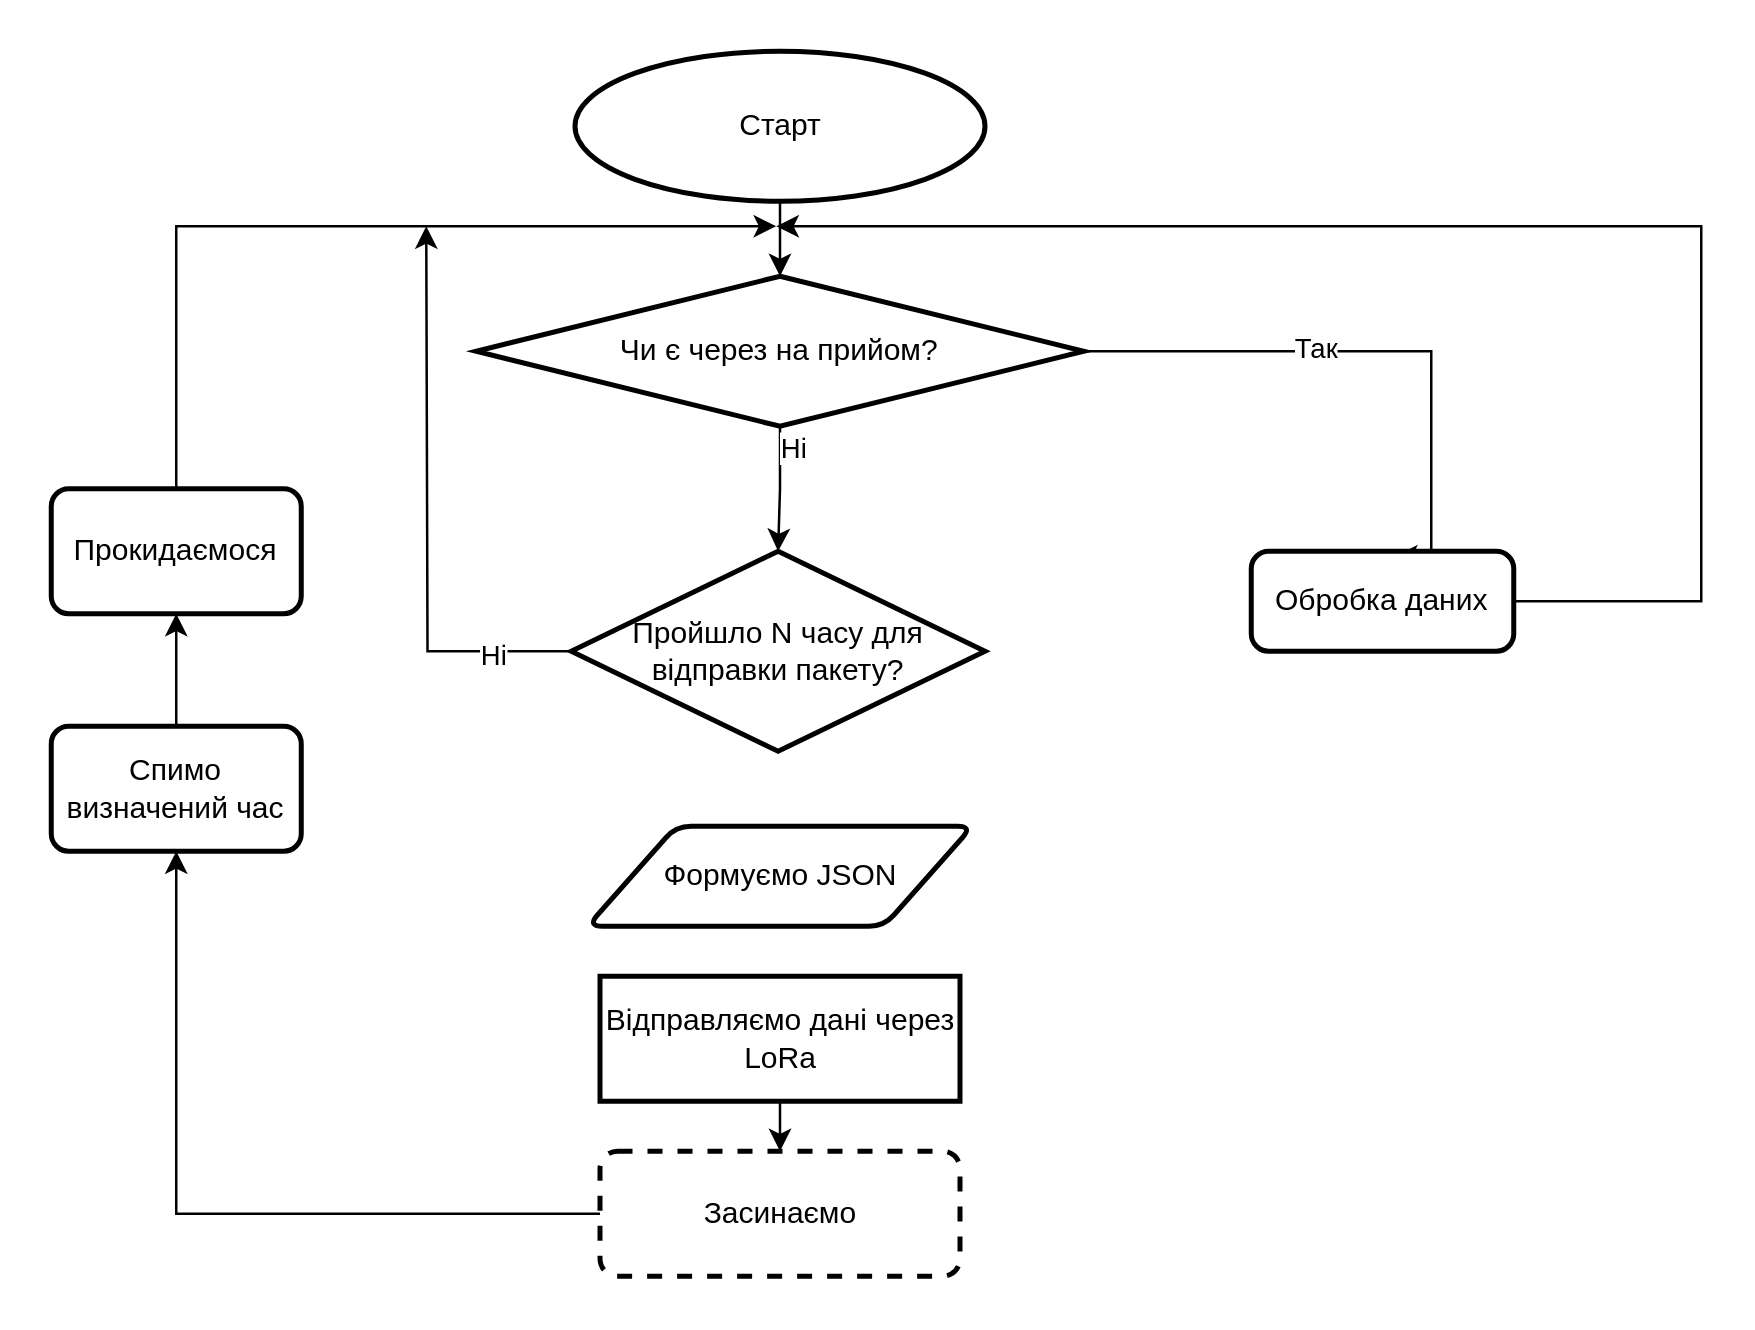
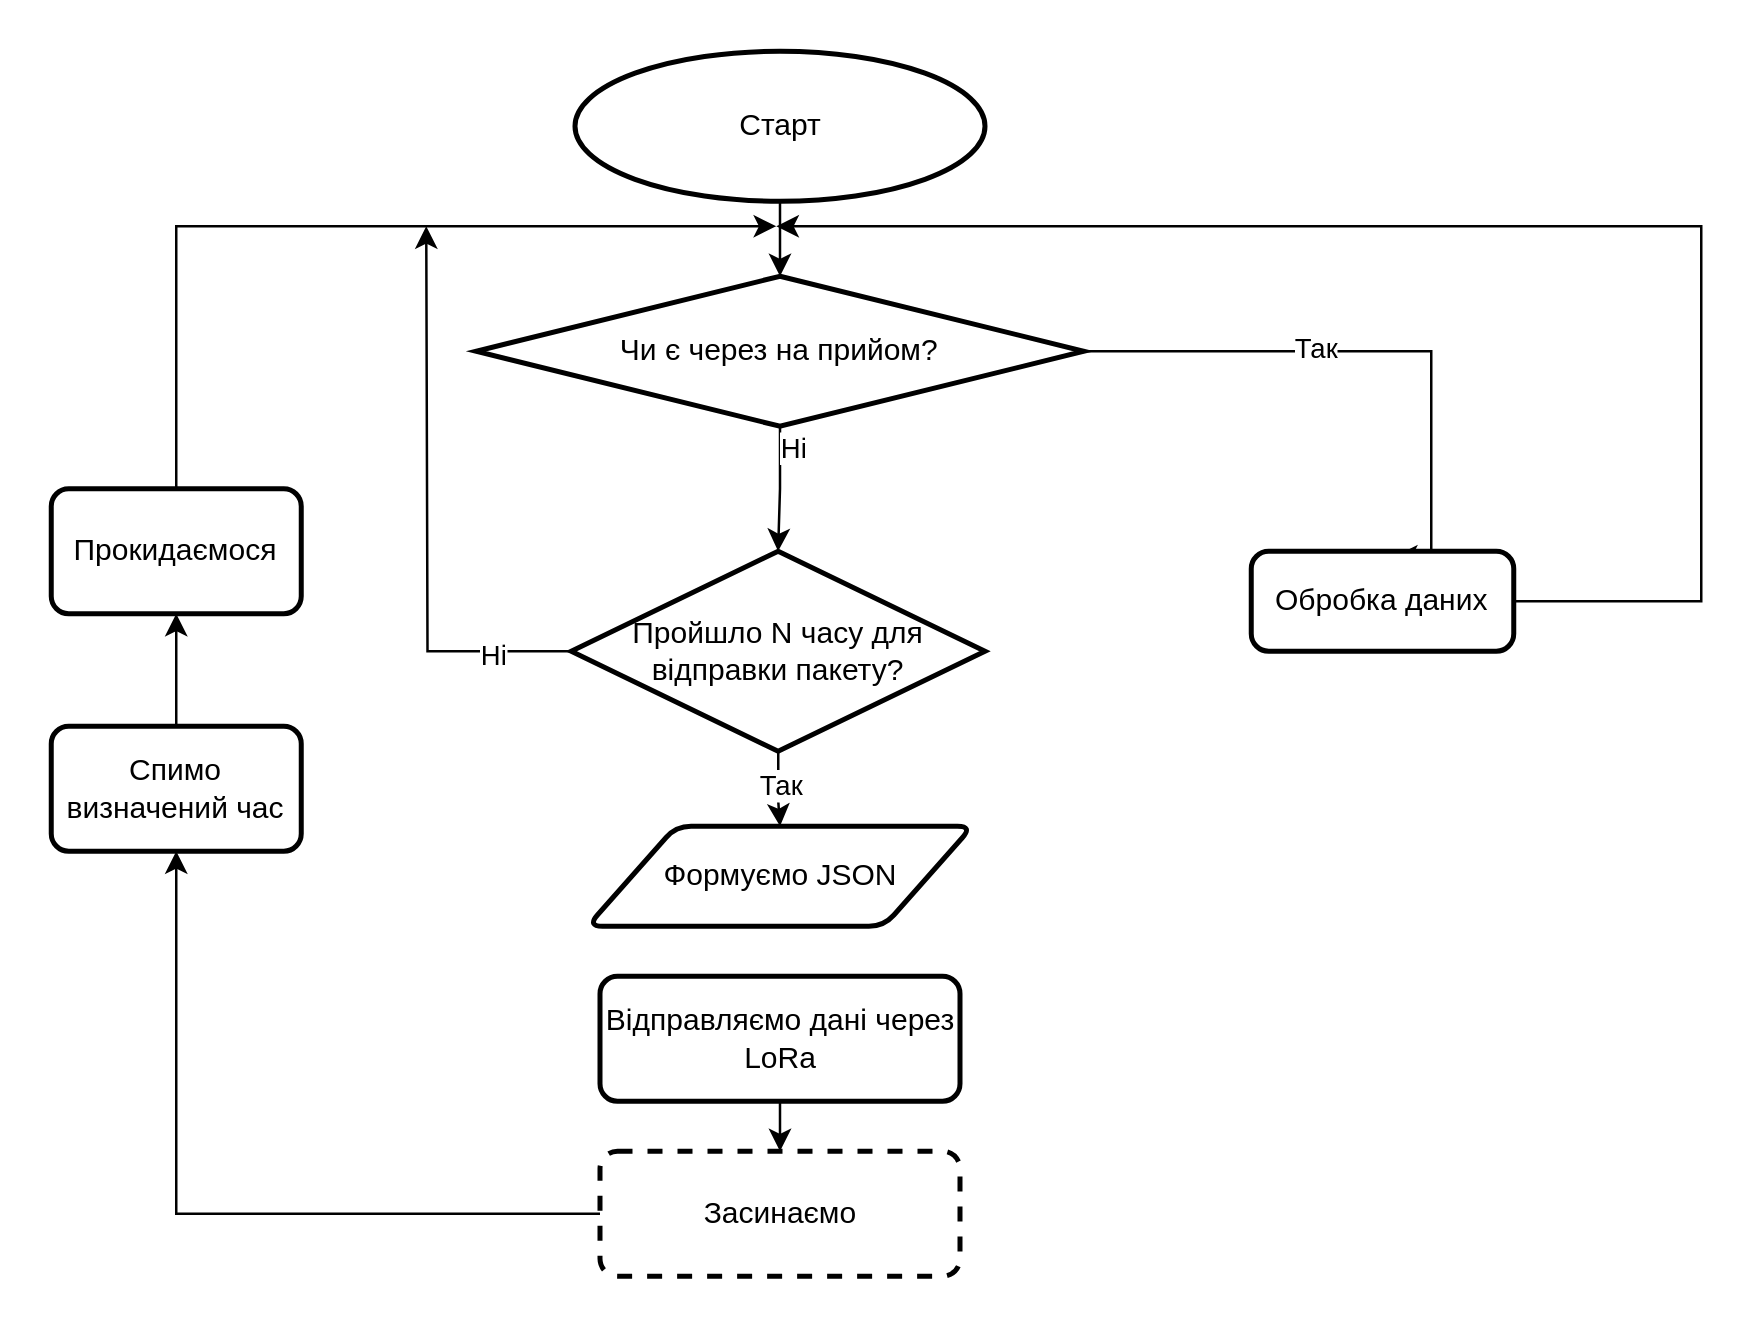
edge "Пройшло N часу для відправки пакету?" -> "Формуємо JSON": added, label "Так"
node "Відправляємо дані через LoRa": shape rectangle -> rounded rectangle
